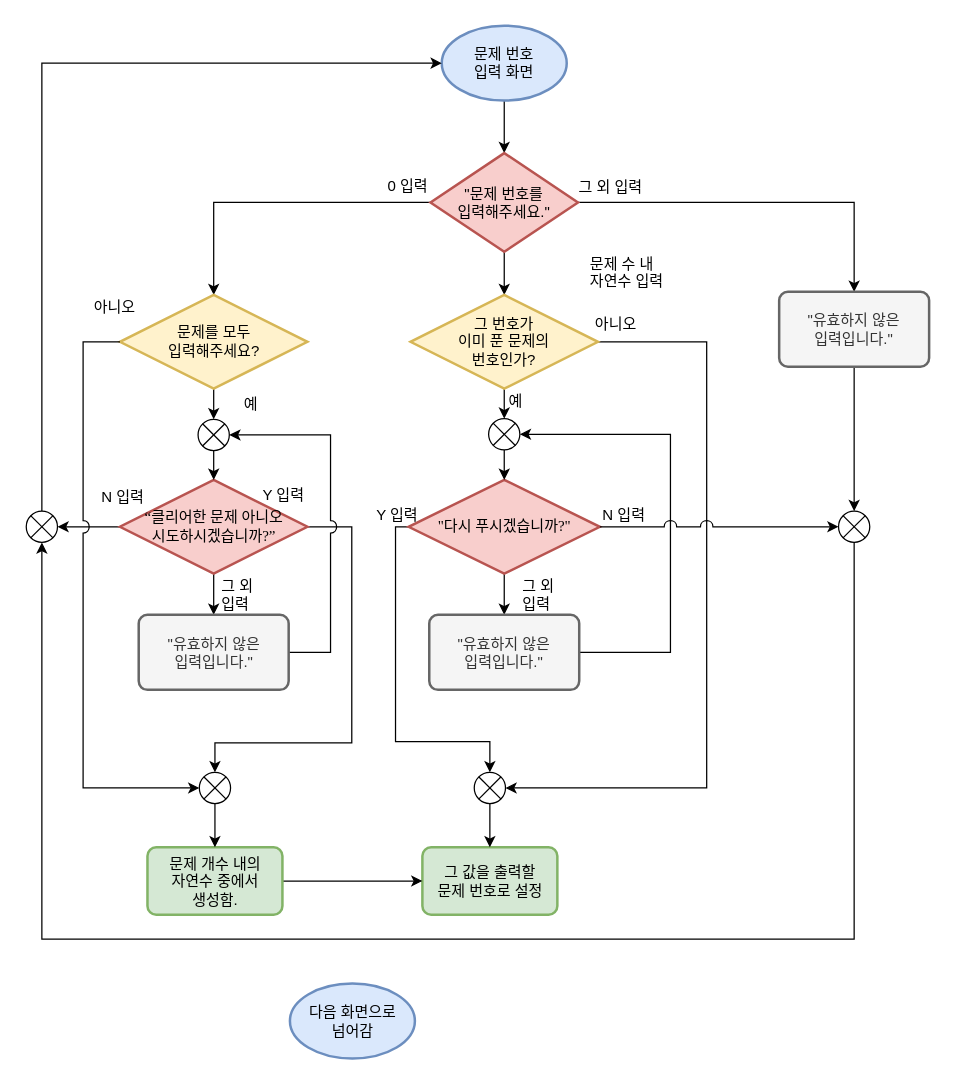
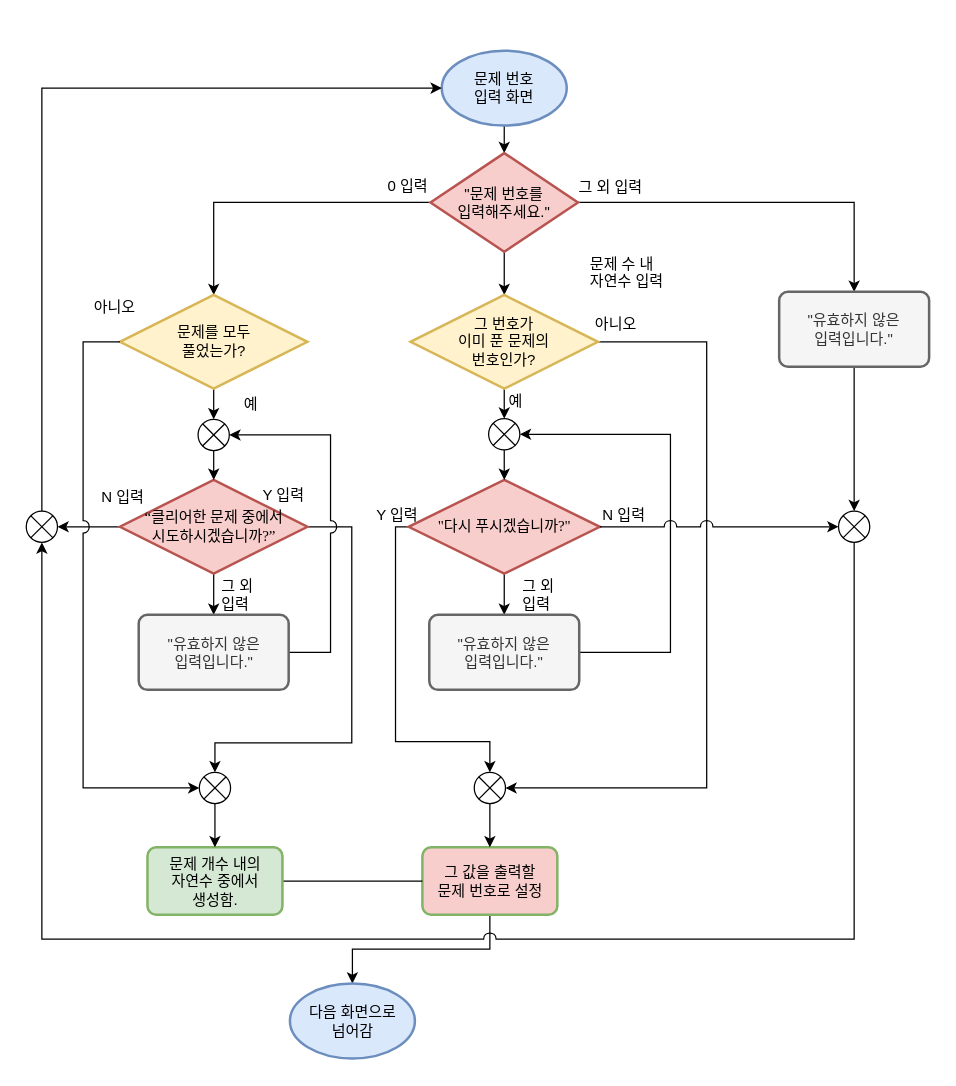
node "문제 번호 입력 화면": moved (504, 63) -> (504, 88)
node "문제를 모두 입력해주세요?": label "문제를 모두 입력해주세요?" -> "문제를 모두 풀었는가?"
node "“클리어한 문제 아니오 시도하시겠습니까?”": label "“클리어한 문제 아니오 시도하시겠습니까?”" -> "“클리어한 문제 중에서 시도하시겠습니까?”"
edge "문제 개수 내의 자연수 중에서 생성함." -> "그 값을 출력할 문제 번호로 설정": arrowhead classic -> none
node "그 값을 출력할 문제 번호로 설정": fillcolor #d5e8d4 -> #f8cecc
edge "그 값을 출력할 문제 번호로 설정" -> "다음 화면으로 넘어감": added
